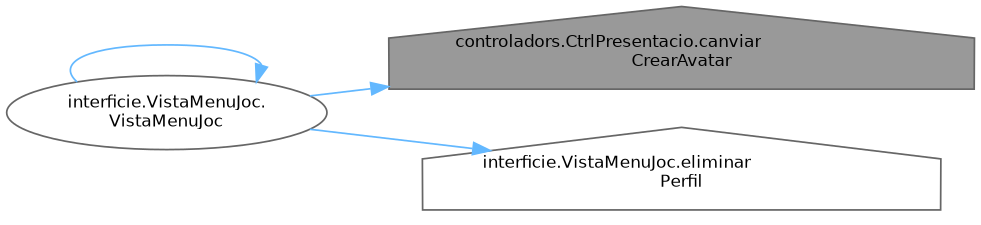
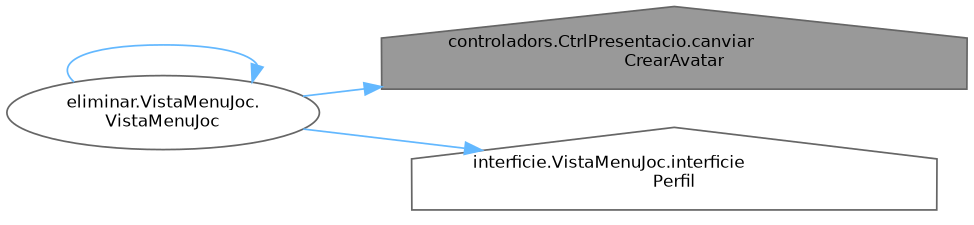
node "interficie.VistaMenuJoc. VistaMenuJoc": label "interficie.VistaMenuJoc. VistaMenuJoc" -> "eliminar.VistaMenuJoc. VistaMenuJoc"
node "interficie.VistaMenuJoc.eliminar Perfil": label "interficie.VistaMenuJoc.eliminar Perfil" -> "interficie.VistaMenuJoc.interficie Perfil"
